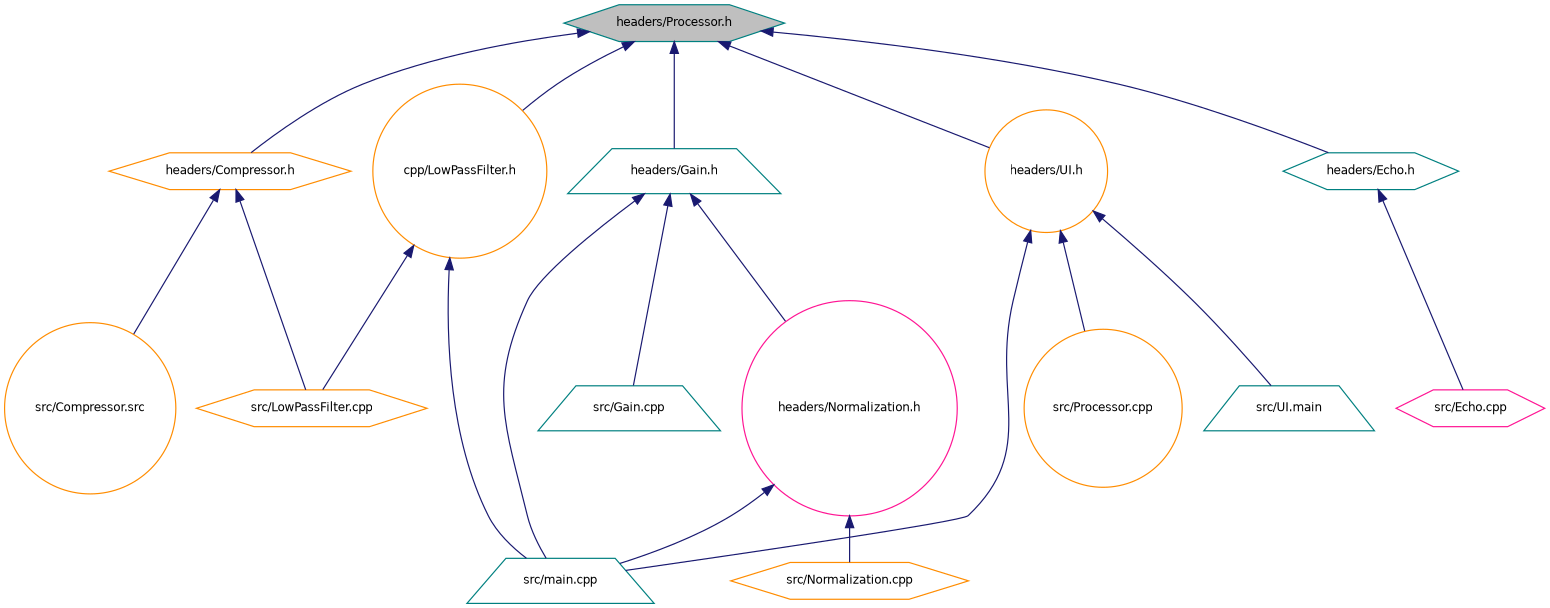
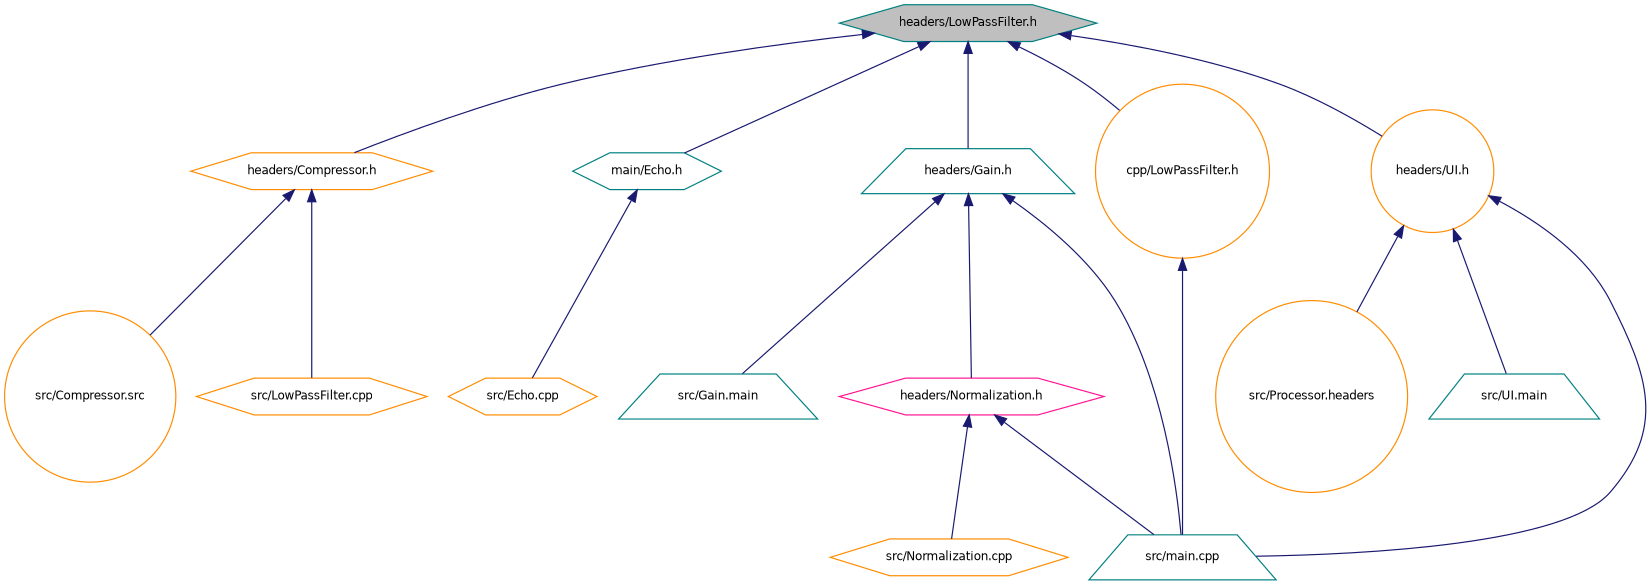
node "headers/Processor.h": label "headers/Processor.h" -> "headers/LowPassFilter.h"
node "headers/Echo.h": label "headers/Echo.h" -> "main/Echo.h"
edge "src/LowPassFilter.cpp" -> "cpp/LowPassFilter.h": removed
node "src/Gain.cpp": label "src/Gain.cpp" -> "src/Gain.main"
node "headers/Normalization.h": shape circle -> hexagon
node "src/Processor.cpp": label "src/Processor.cpp" -> "src/Processor.headers"
node "src/Echo.cpp": color deeppink -> darkorange
